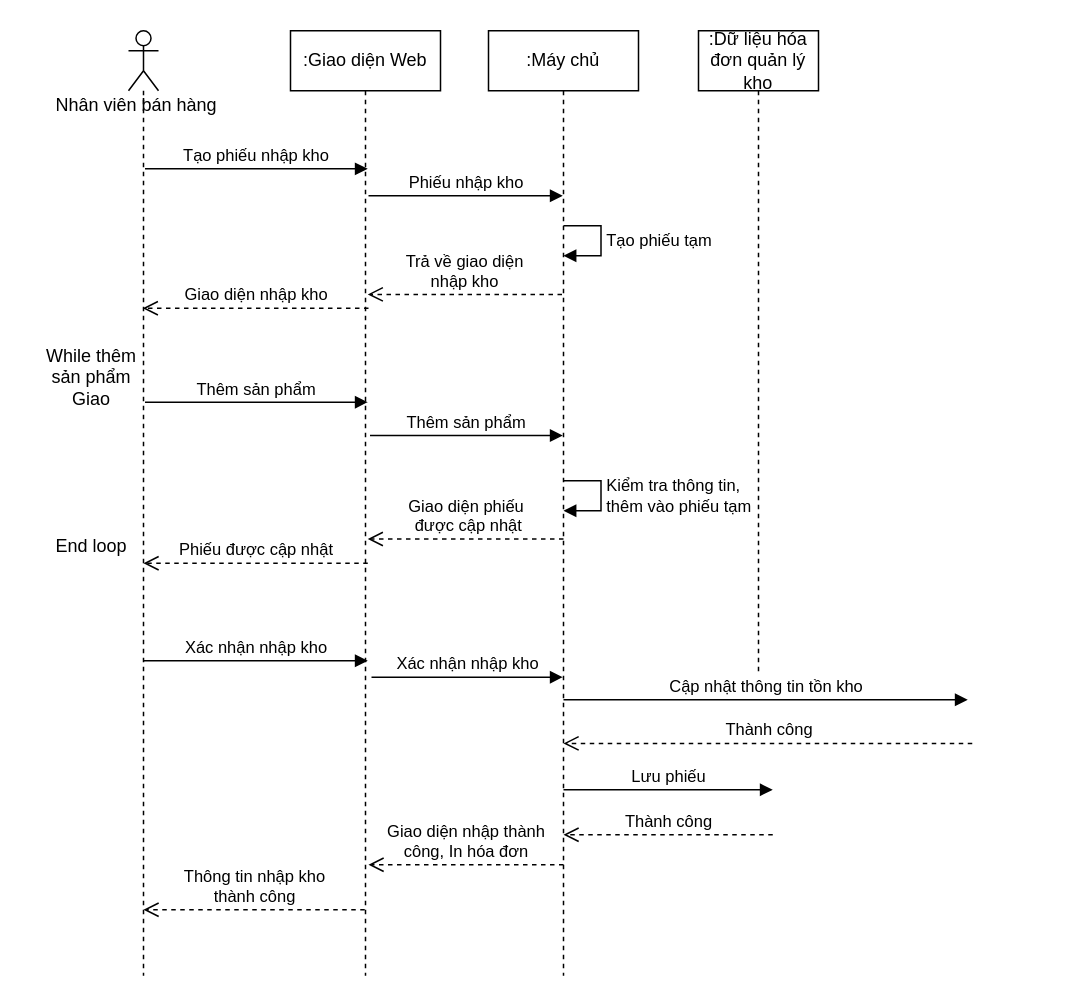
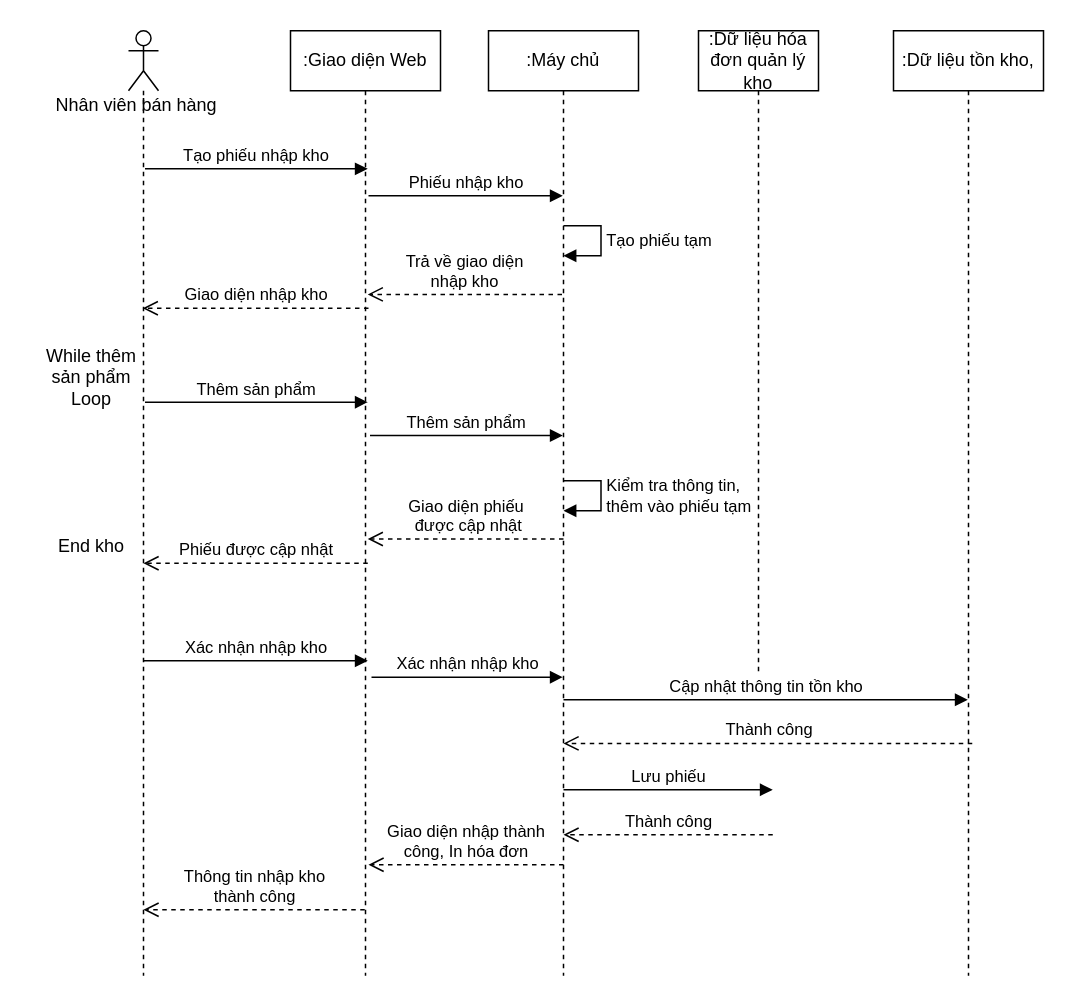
node "While thêm sản phẩm Giao": label "While thêm sản phẩm Giao" -> "While thêm sản phẩm Loop"
node ":Dữ liệu tồn kho,": added
node "End loop": label "End loop" -> "End kho"
